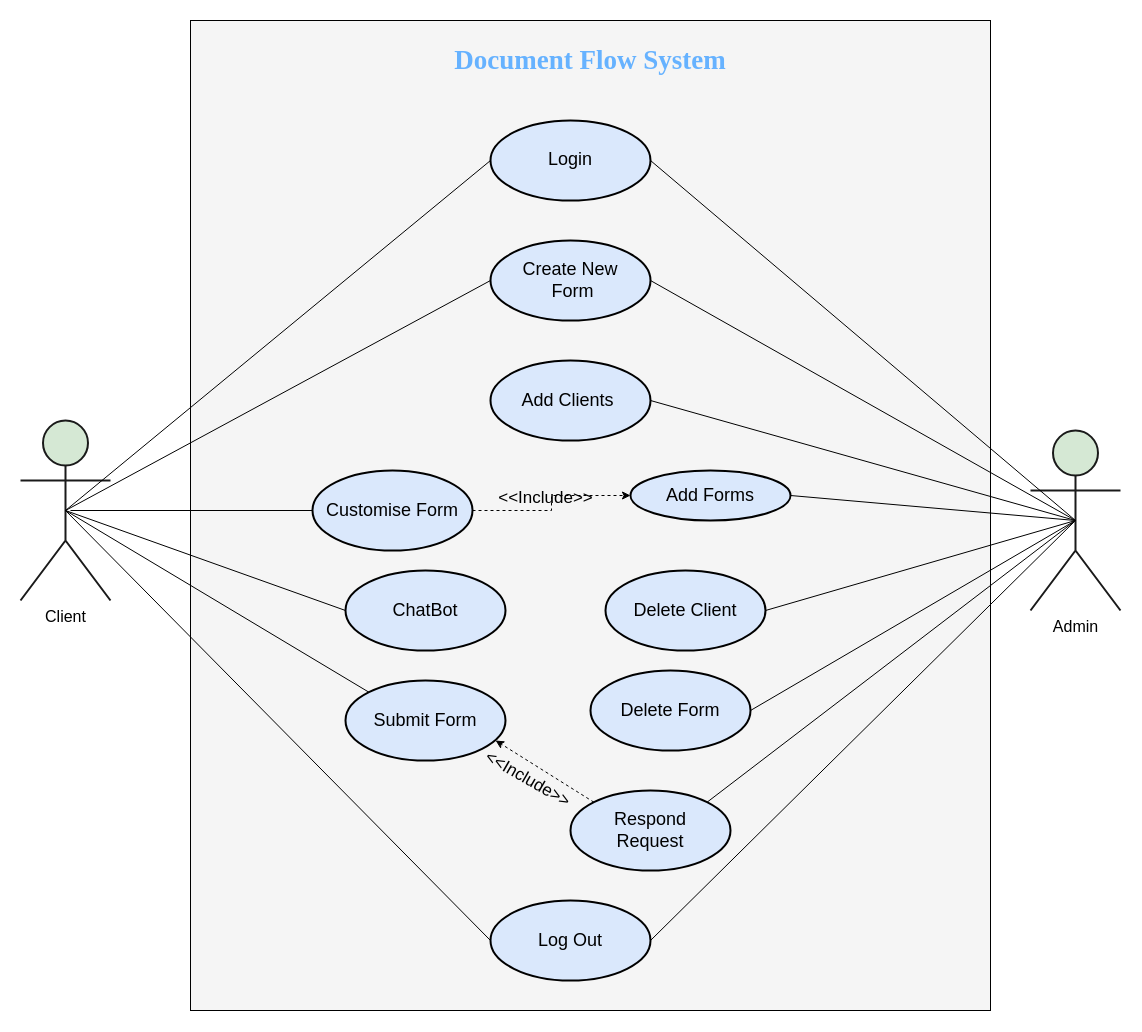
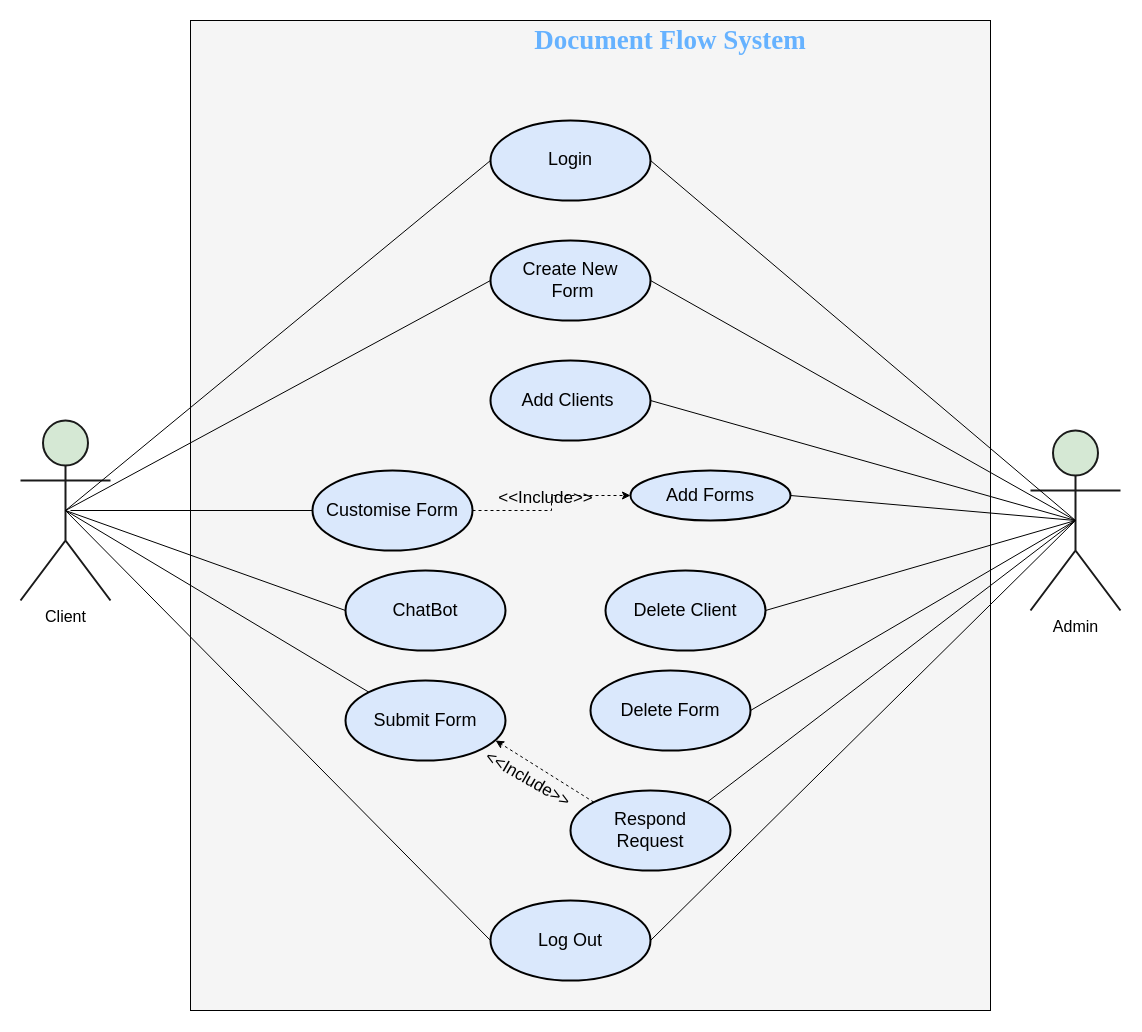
node "Document Flow System": moved (591, 61) -> (671, 41)
